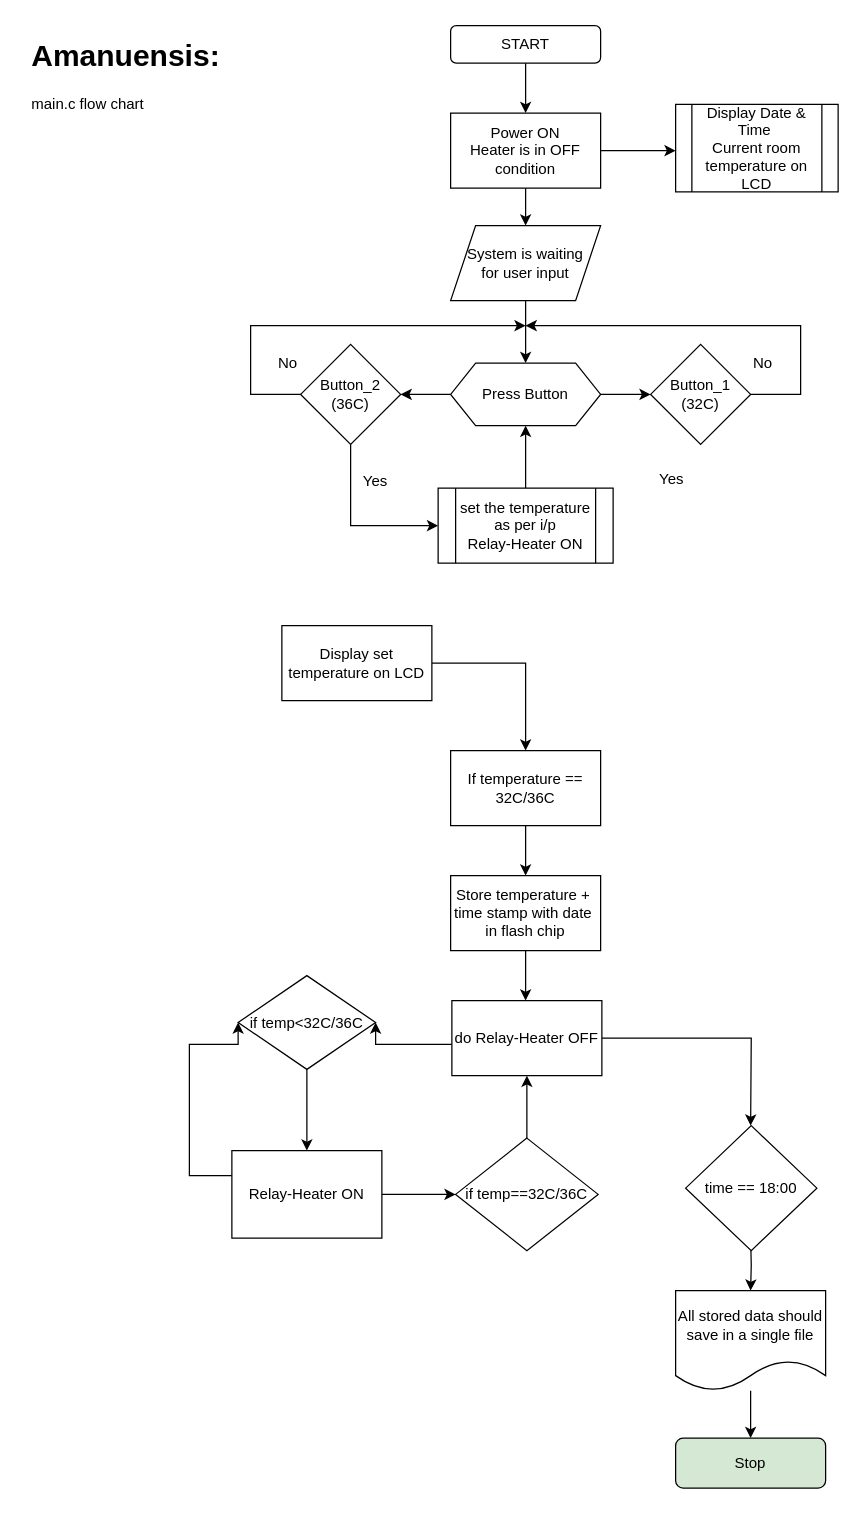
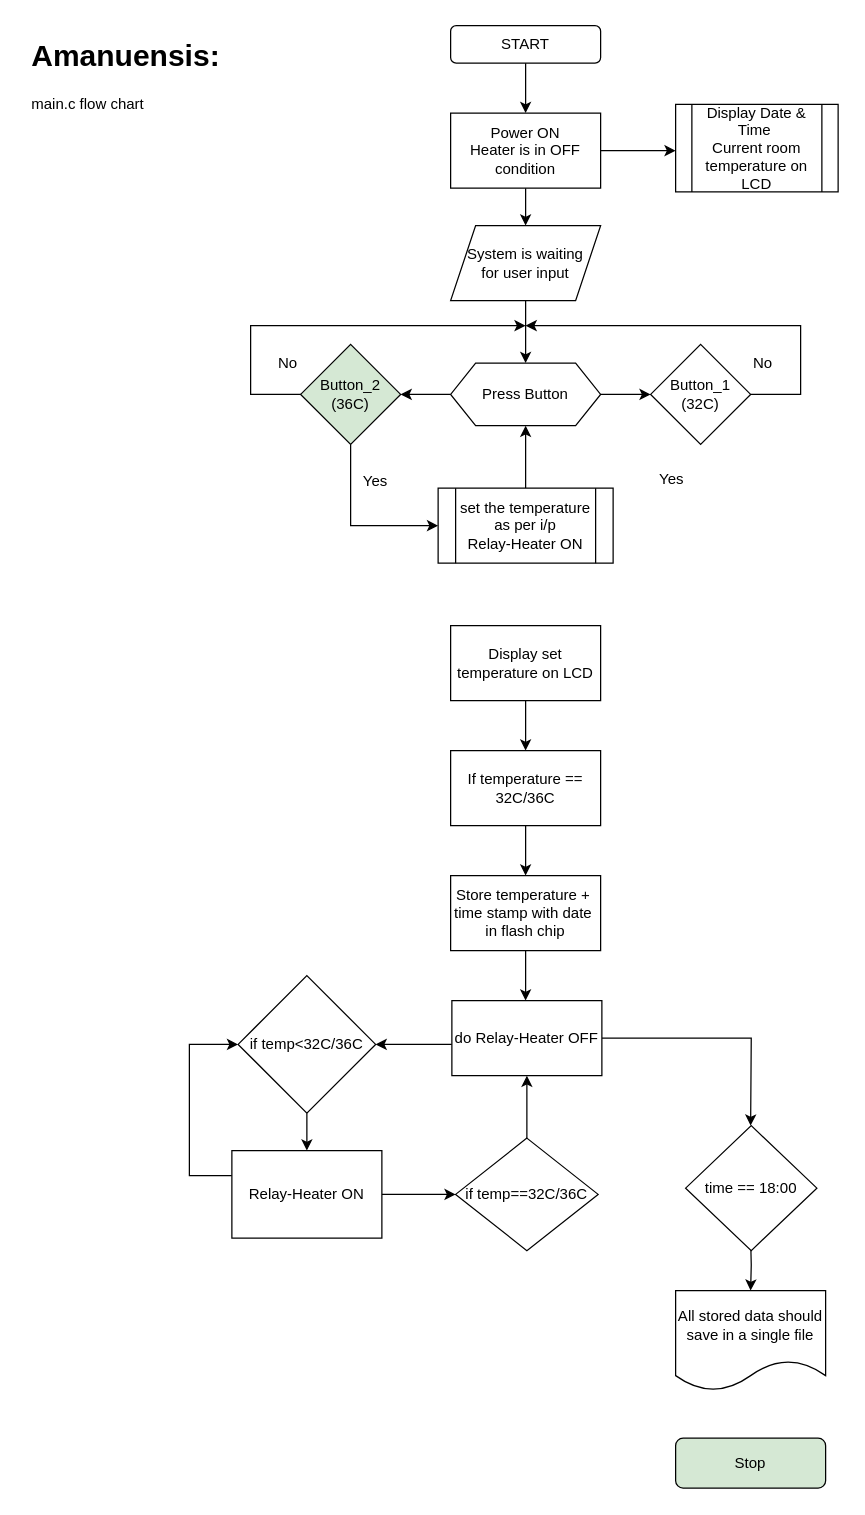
node "Button_2 (36C)": fillcolor #ffffff -> #d5e8d4
node "Display set temperature on LCD": moved (357, 663) -> (526, 663)
node "if temp<32C/36C": size 138x94 -> 138x138
edge "All stored data should save in a single file" -> "Stop": removed
